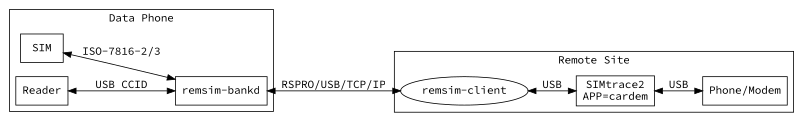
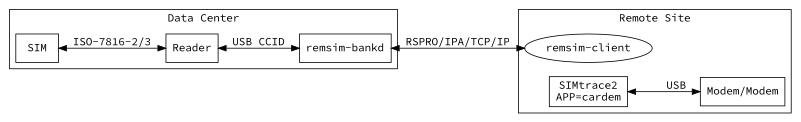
cluster "Data Phone": label "Data Phone" -> "Data Center"
edge "SIM" -- "remsim-bankd": now "SIM" -- "Reader"
edge "remsim-bankd" -- "remsim-client": label "RSPRO/USB/TCP/IP" -> "RSPRO/IPA/TCP/IP"
edge "remsim-client" -- "SIMtrace2 APP=cardem": removed, label "USB"
node "Phone/Modem": label "Phone/Modem" -> "Modem/Modem"
